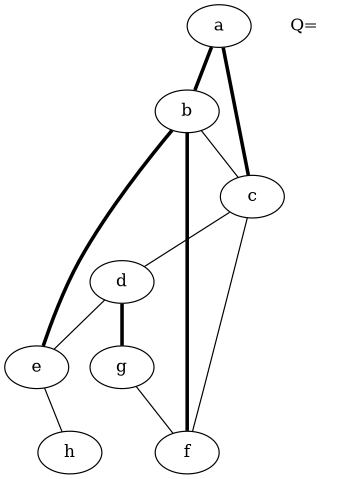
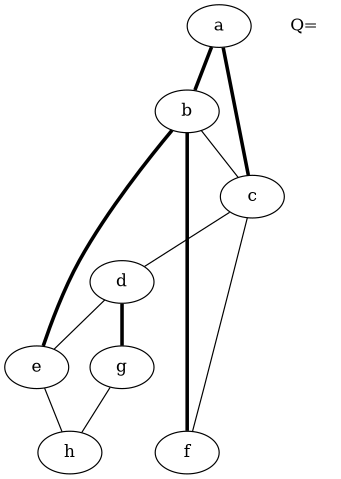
edge "g" -- "f": now "g" -- "h"
